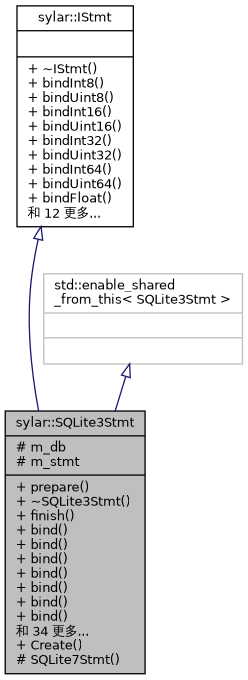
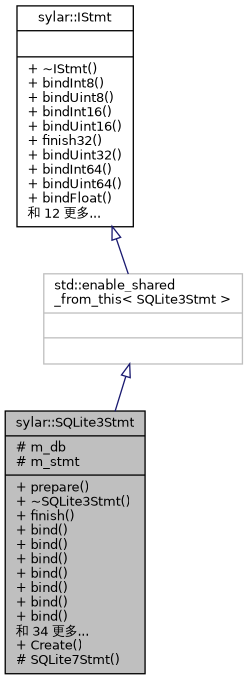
node "sylar::IStmt": text "+ bindInt32()" -> "+ finish32()"
edge "sylar::SQLite3Stmt" -> "sylar::IStmt": now "std::enable_shared" -> "sylar::IStmt"
